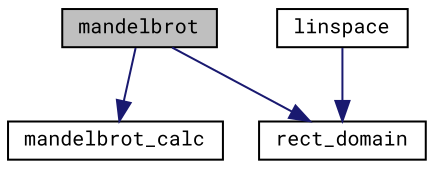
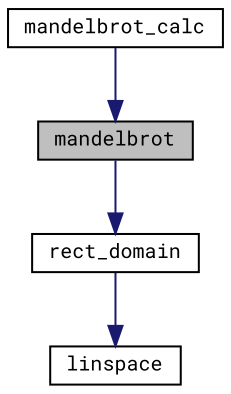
edge "linspace" -> "rect_domain": reversed
edge "mandelbrot" -> "mandelbrot_calc": reversed
